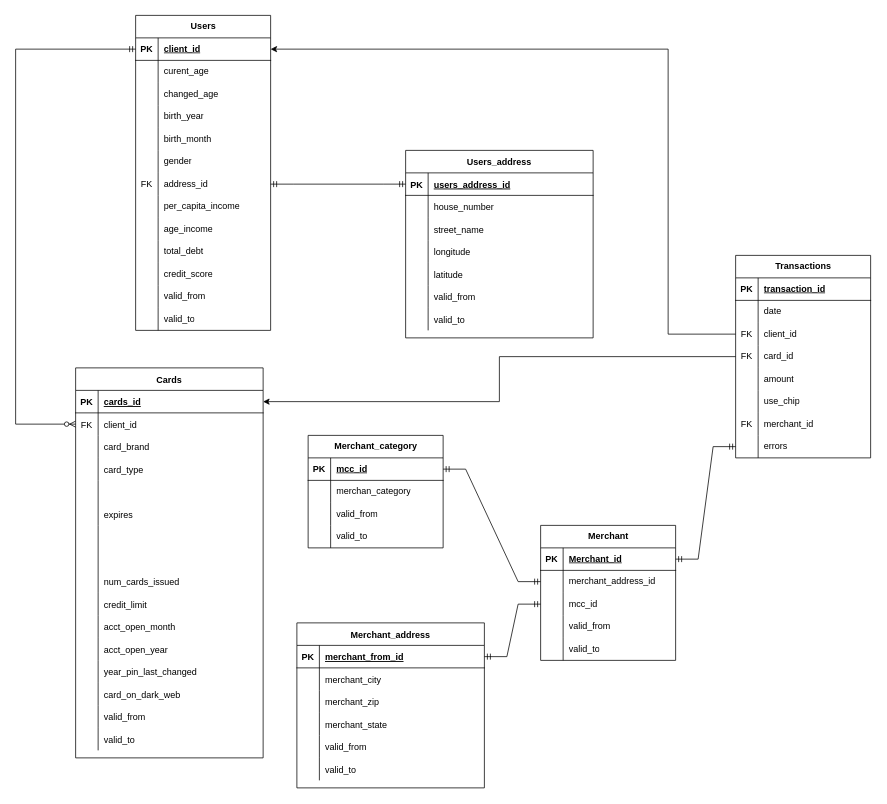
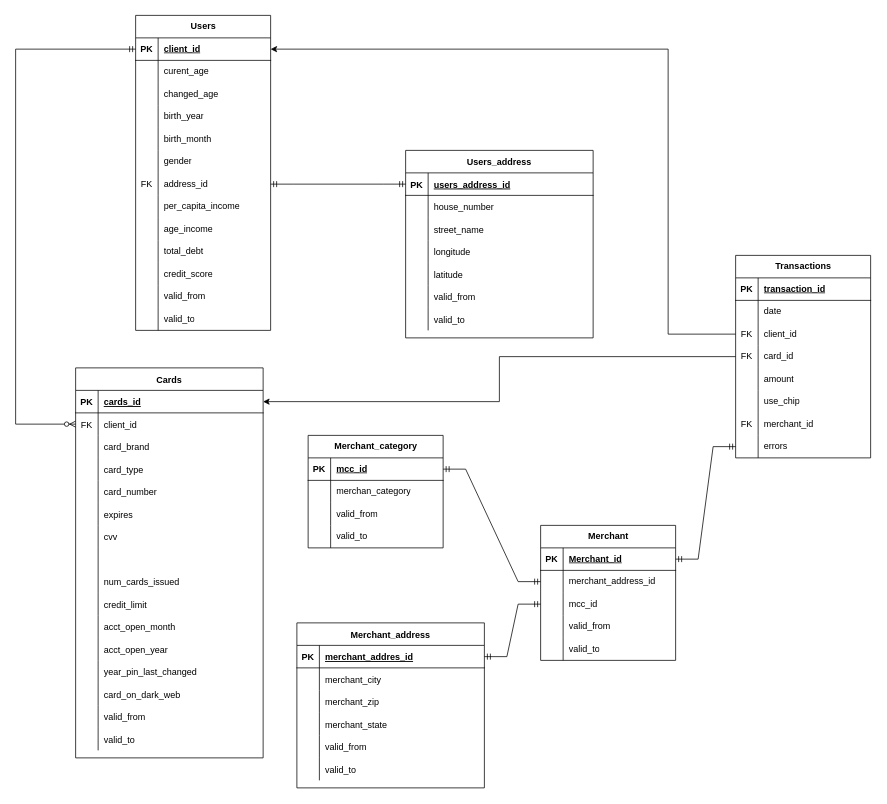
node "card_number": added
node "cvv": added
node "merchant_from_id": label "merchant_from_id" -> "merchant_addres_id"
